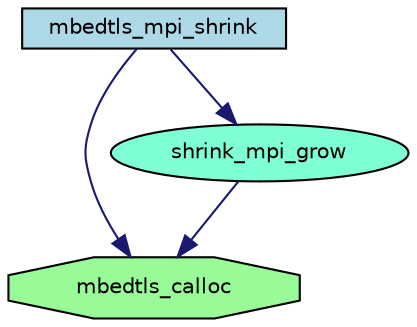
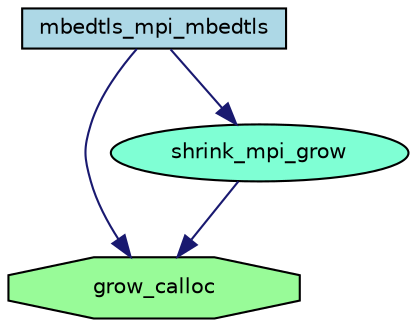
node "mbedtls_mpi_shrink": label "mbedtls_mpi_shrink" -> "mbedtls_mpi_mbedtls"
node "mbedtls_calloc": label "mbedtls_calloc" -> "grow_calloc"
